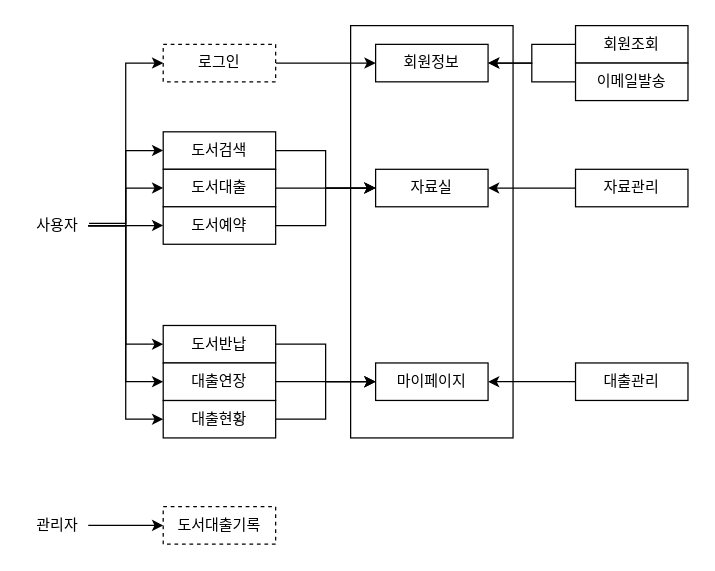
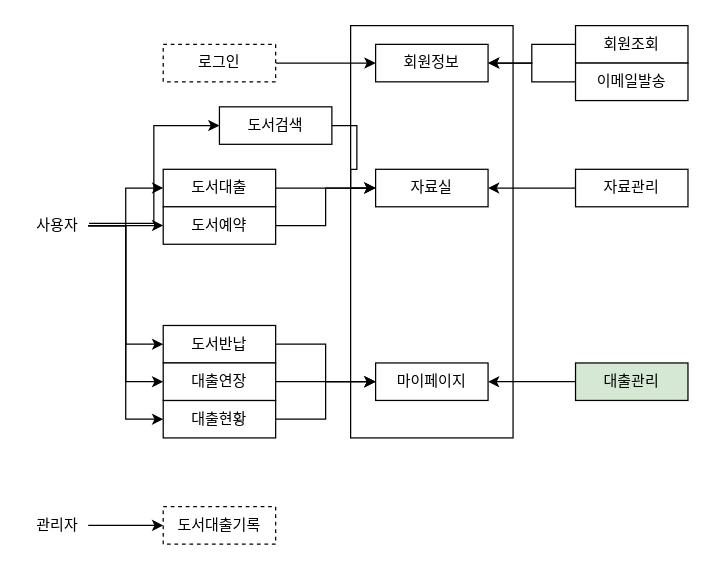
edge "사용자" -> "로그인": removed
node "도서검색": moved (219, 151) -> (276, 126)
node "대출관리": fillcolor #ffffff -> #d5e8d4
